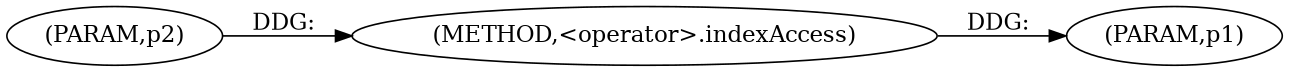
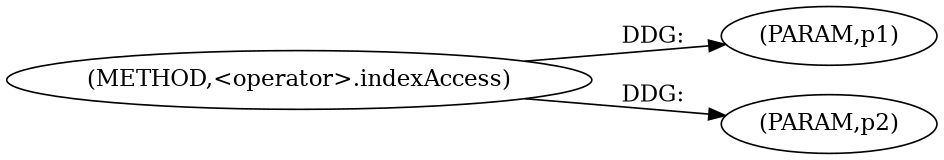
edge "(PARAM,p2)" -> "(METHOD,<operator>.indexAccess)": reversed
